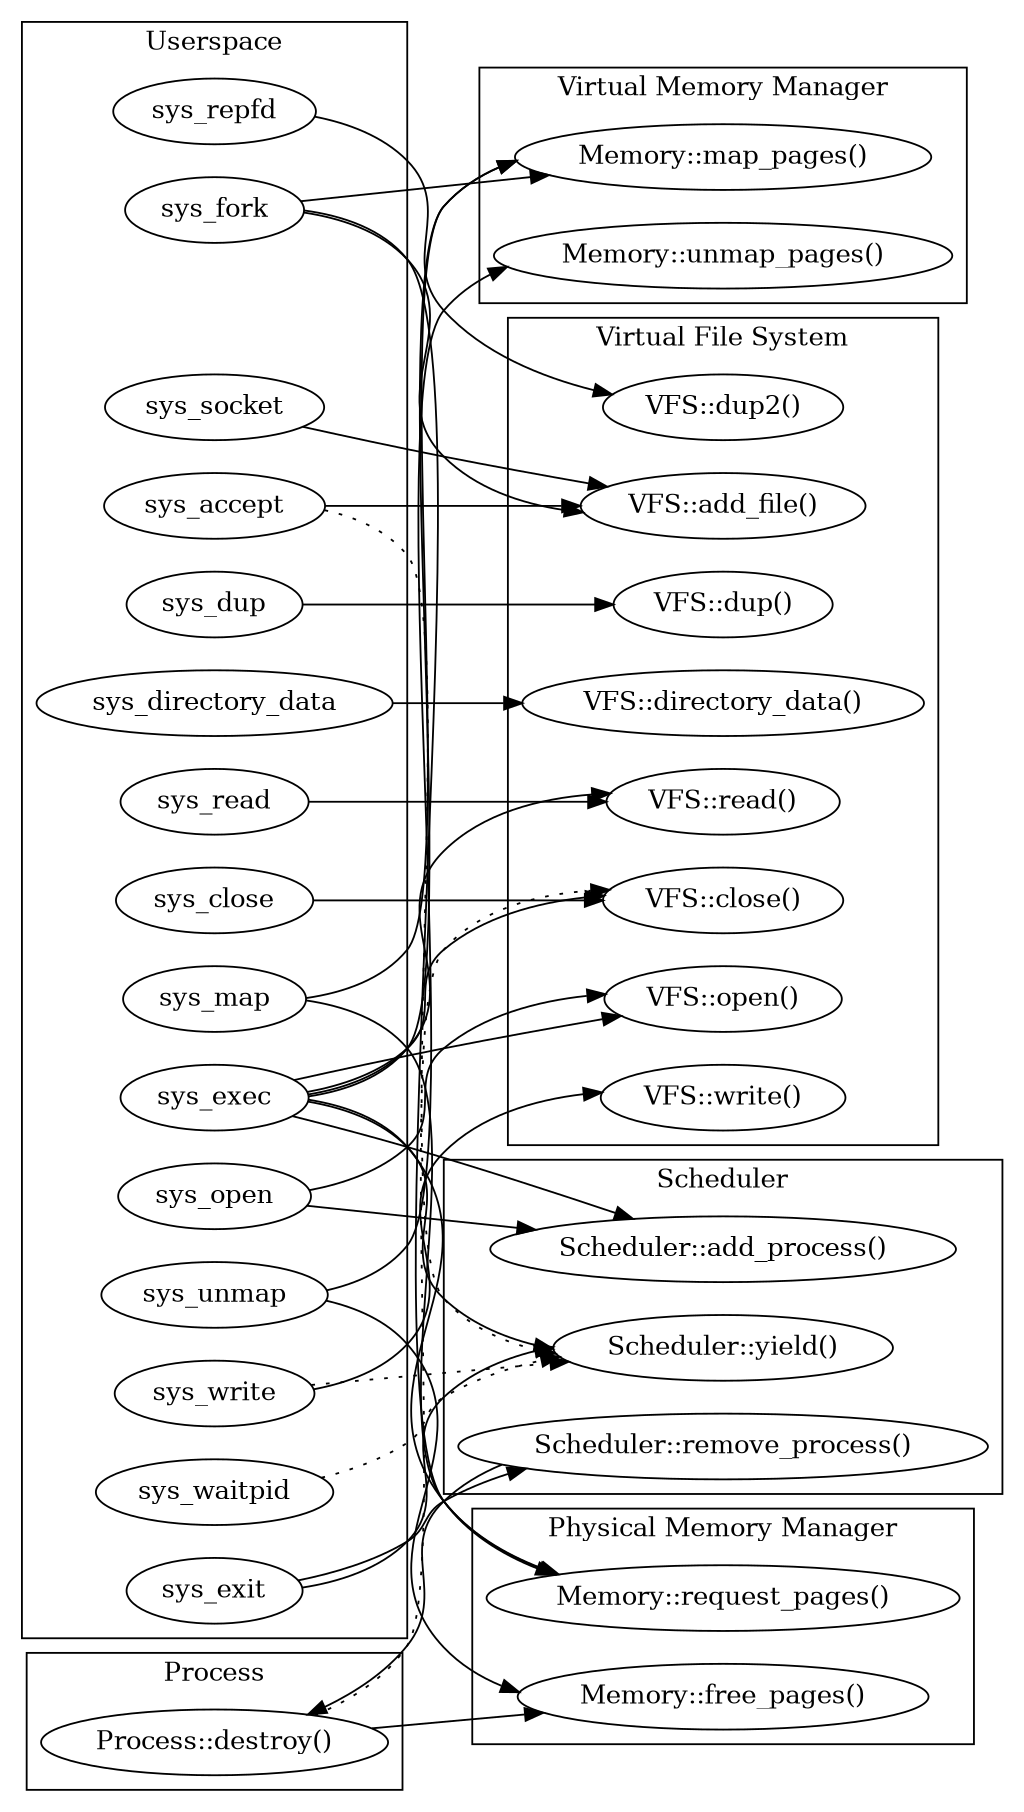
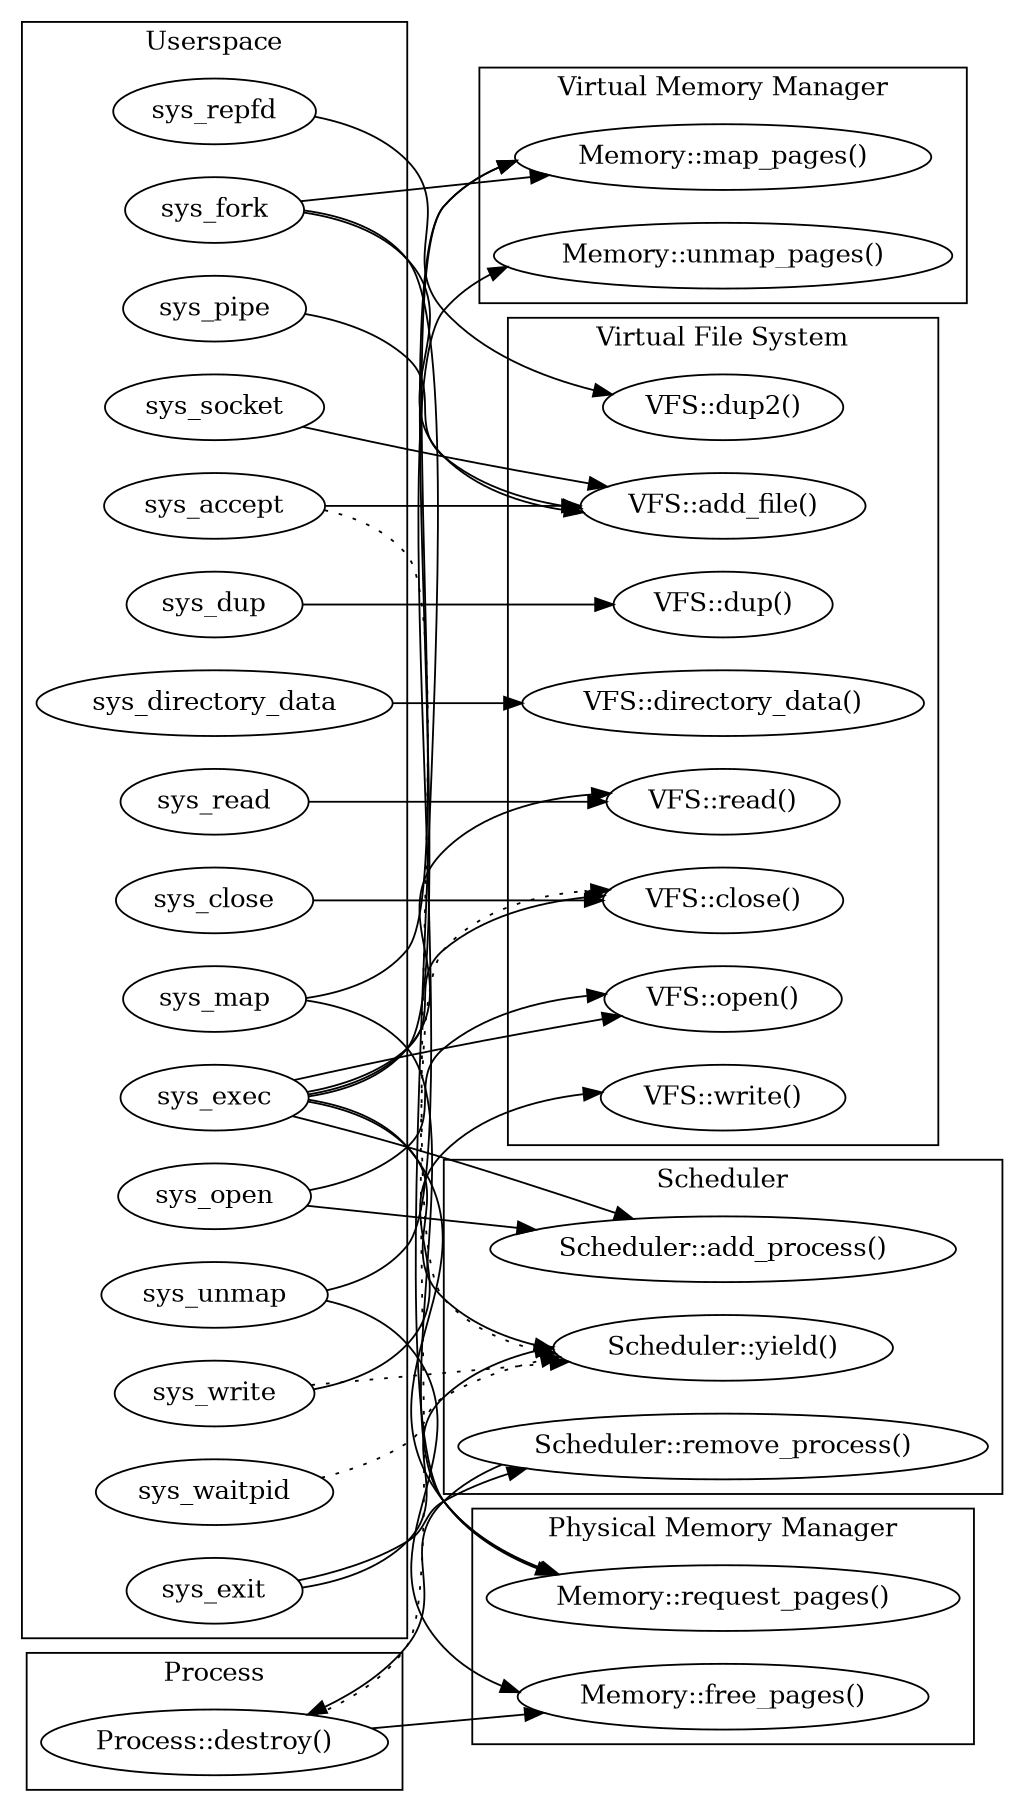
node "sys_pipe": added
